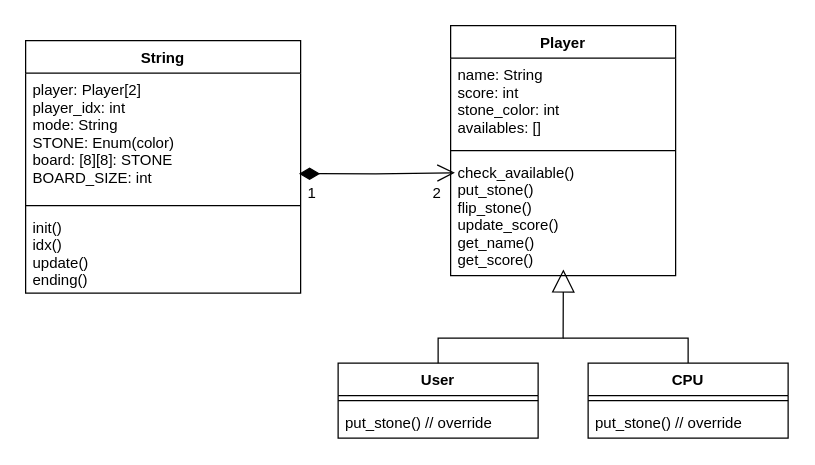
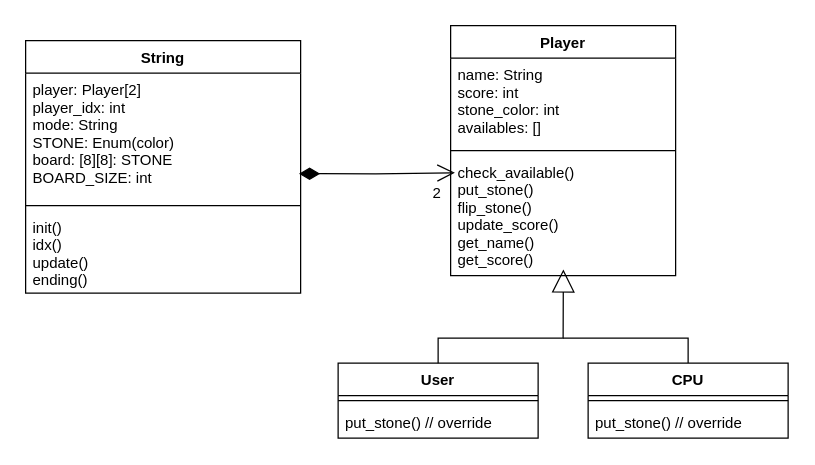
node "1": removed
